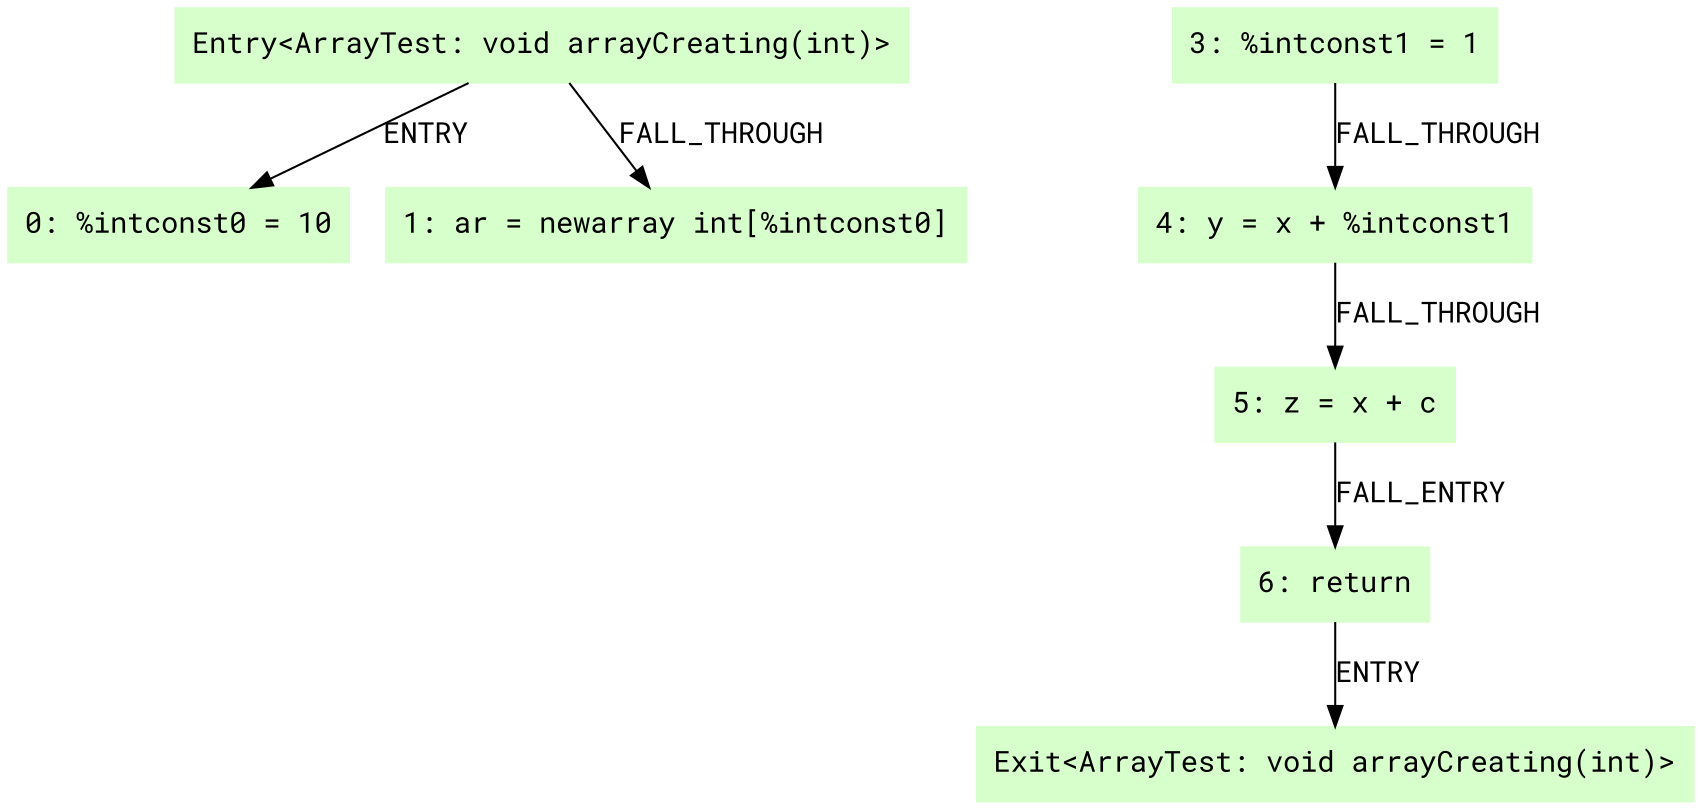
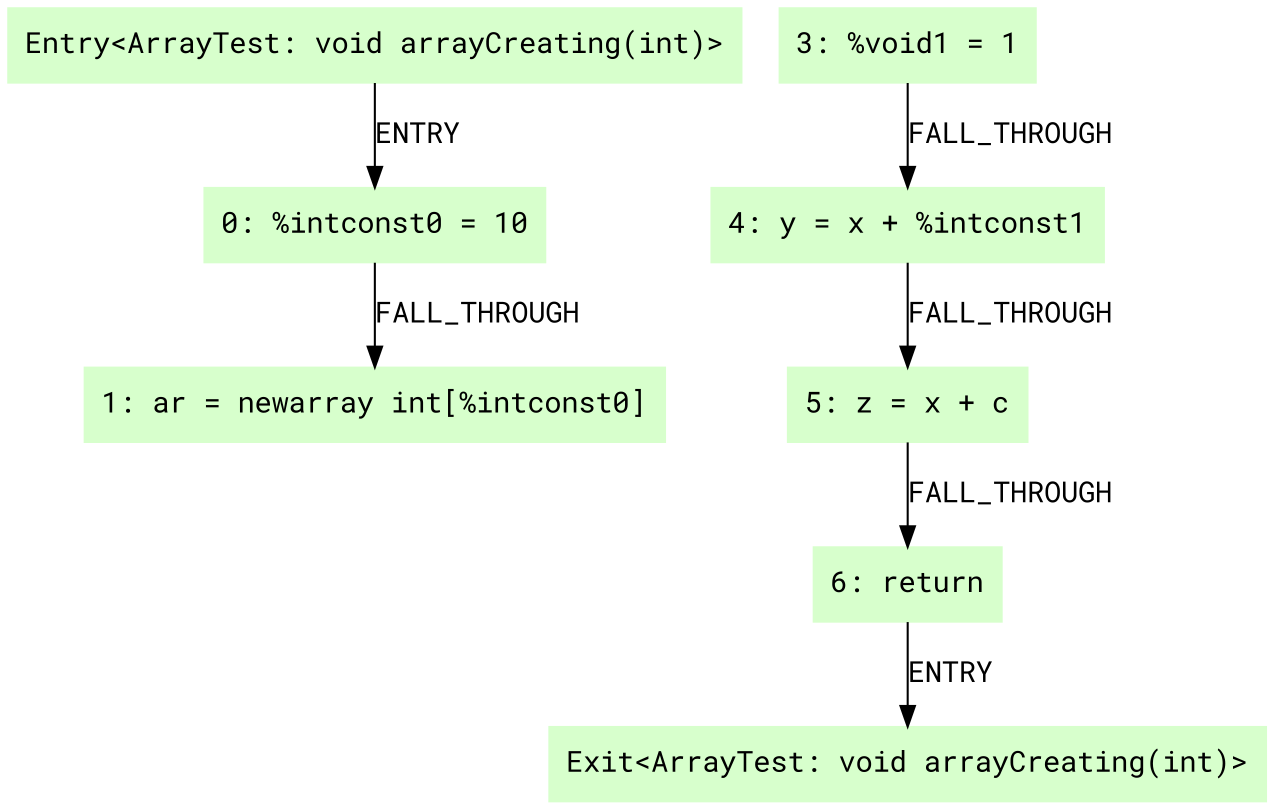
node "3: %intconst1 = 1": label "3: %intconst1 = 1" -> "3: %void1 = 1"
edge "Entry<ArrayTest: void arrayCreating(int)>" -> "1: ar = newarray int[%intconst0]": now "0: %intconst0 = 10" -> "1: ar = newarray int[%intconst0]"
edge "5: z = x + c" -> "6: return": label "FALL_ENTRY" -> "FALL_THROUGH"
